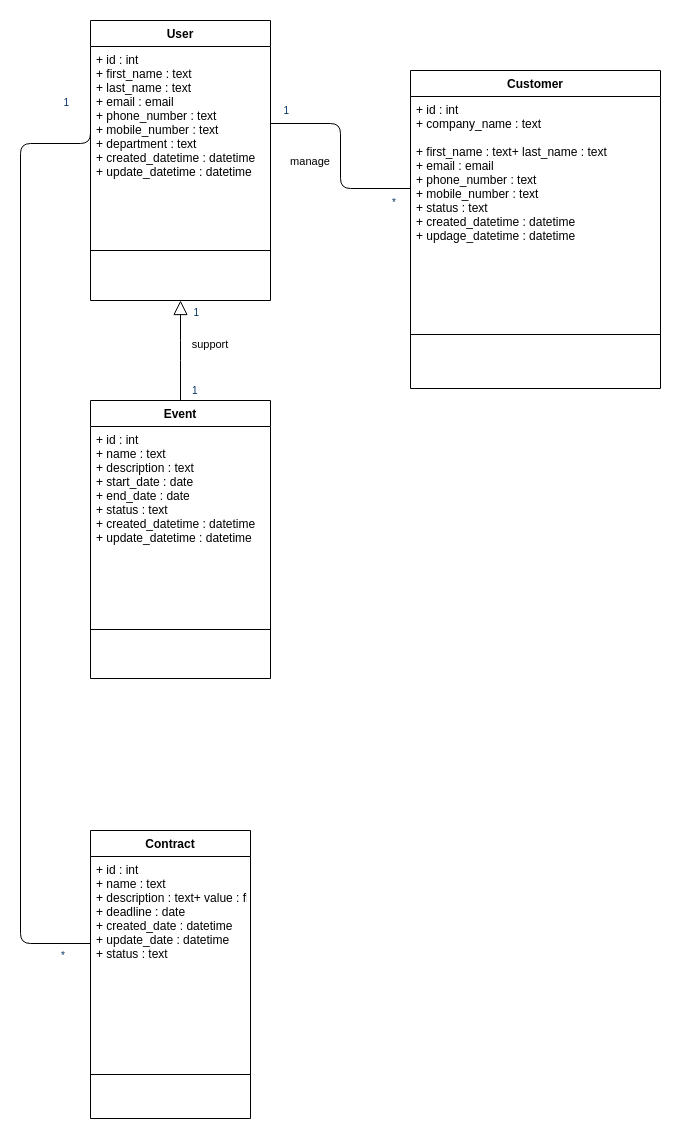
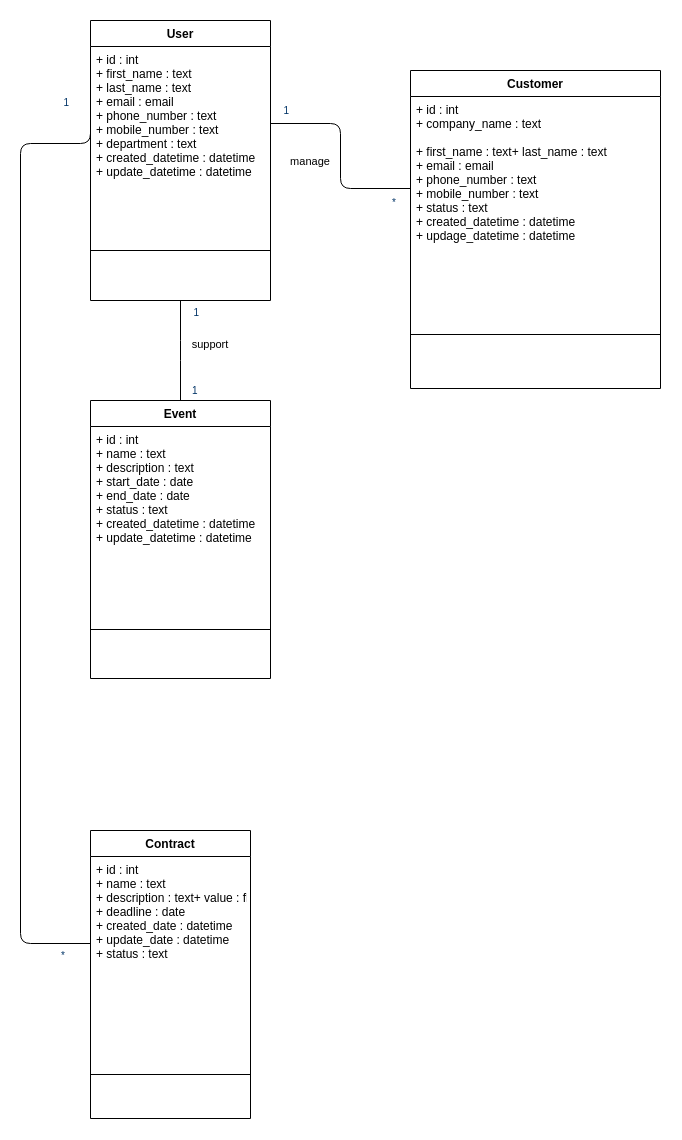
edge "Event" -> "User": arrowhead block -> none
